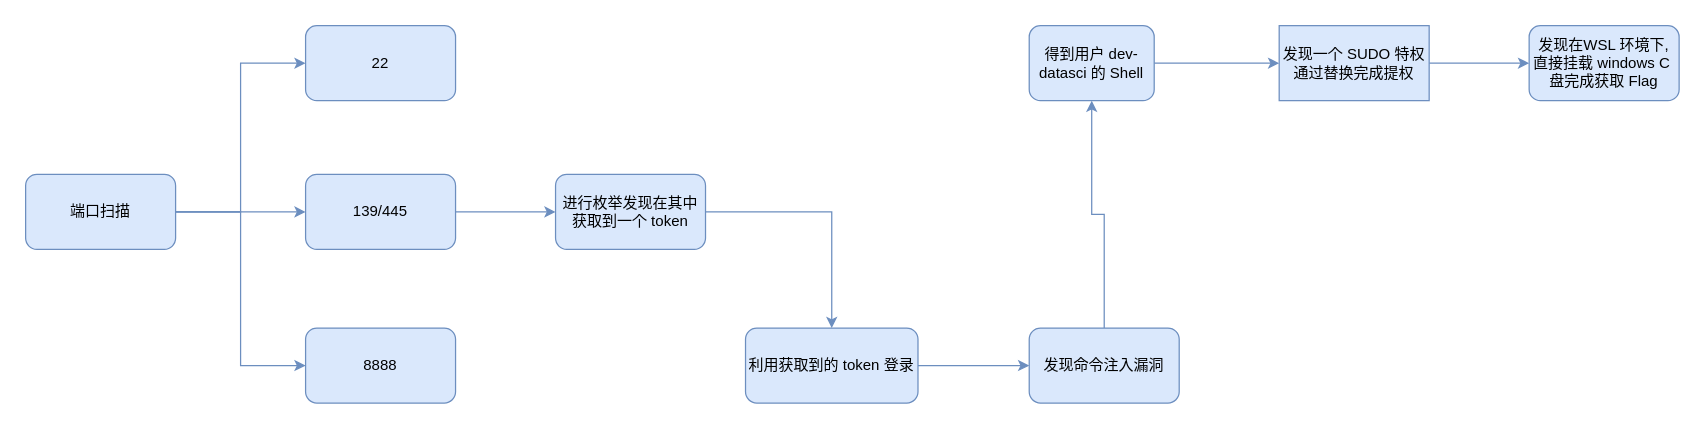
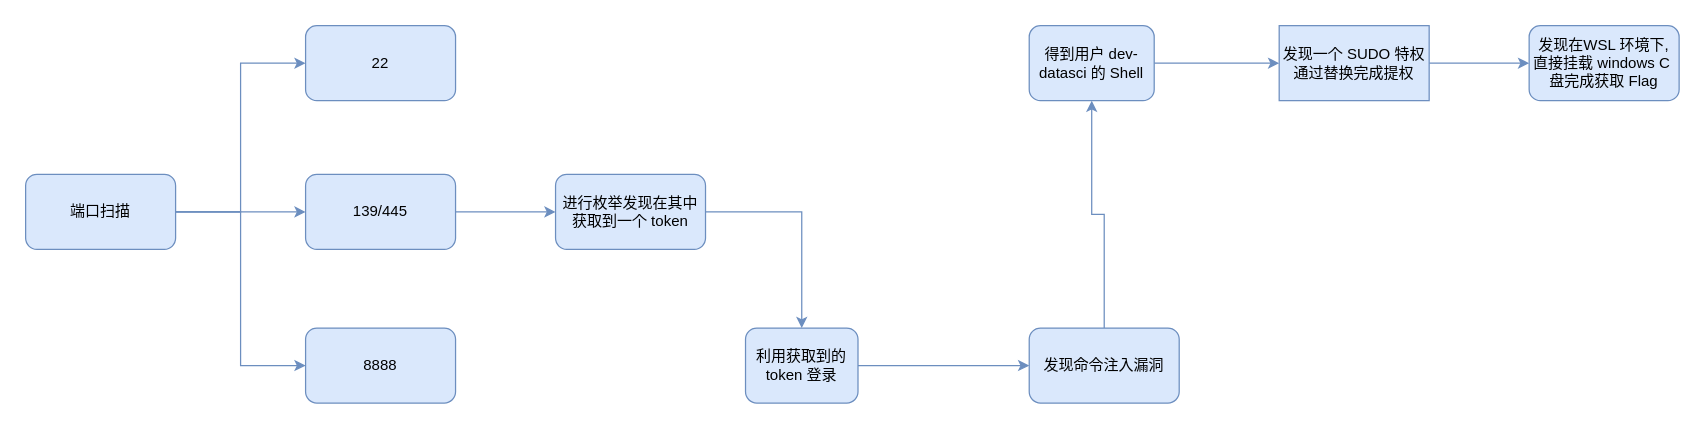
node "利用获取到的 token 登录": size 173x75 -> 113x75
